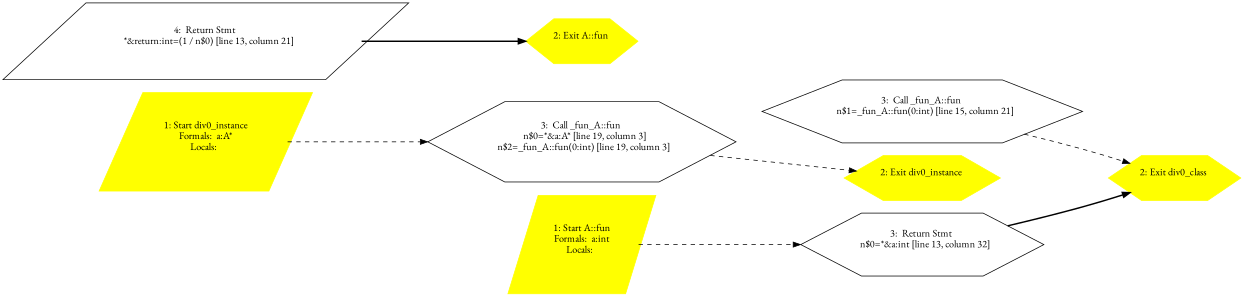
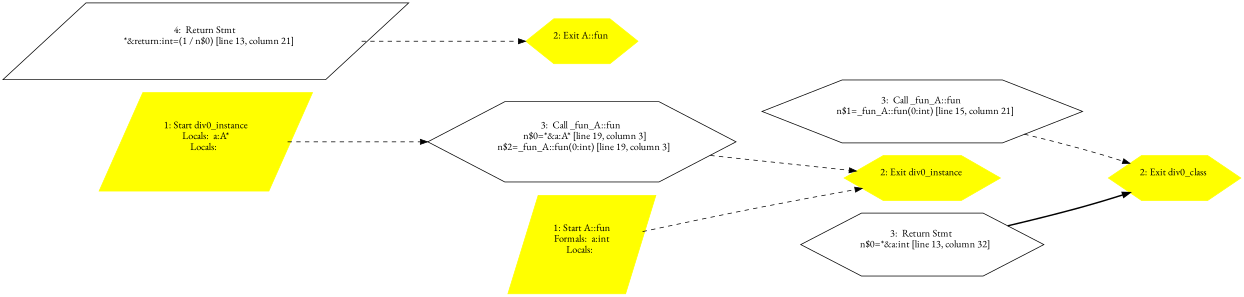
edge "4:  Return Stmt *&return:int=(1 / n$0) [line 13, column 21]" -> "2: Exit A::fun": style bold -> dashed
node "1: Start div0_instance Formals:  a:A* Locals:": label "1: Start div0_instance Formals:  a:A* Locals:" -> "1: Start div0_instance Locals:  a:A* Locals:"
edge "1: Start A::fun Formals:  a:int Locals:" -> "3:  Return Stmt n$0=*&a:int [line 13, column 32]": now "1: Start A::fun Formals:  a:int Locals:" -> "2: Exit div0_instance"
